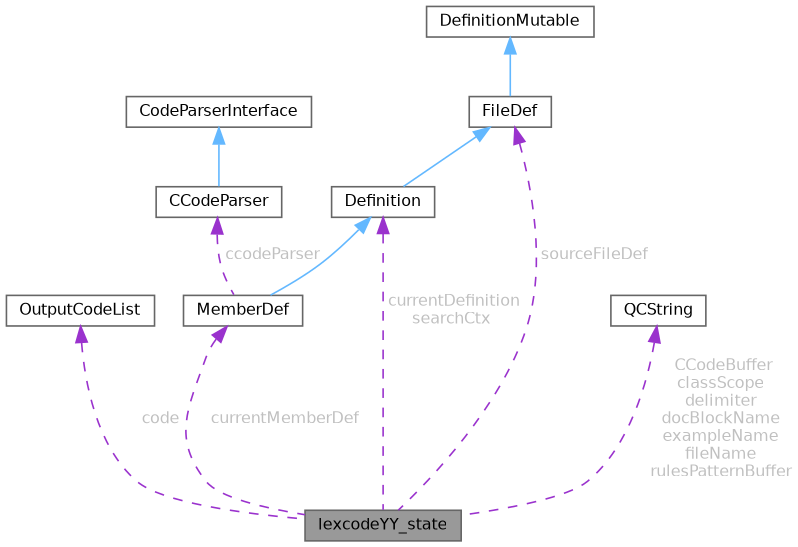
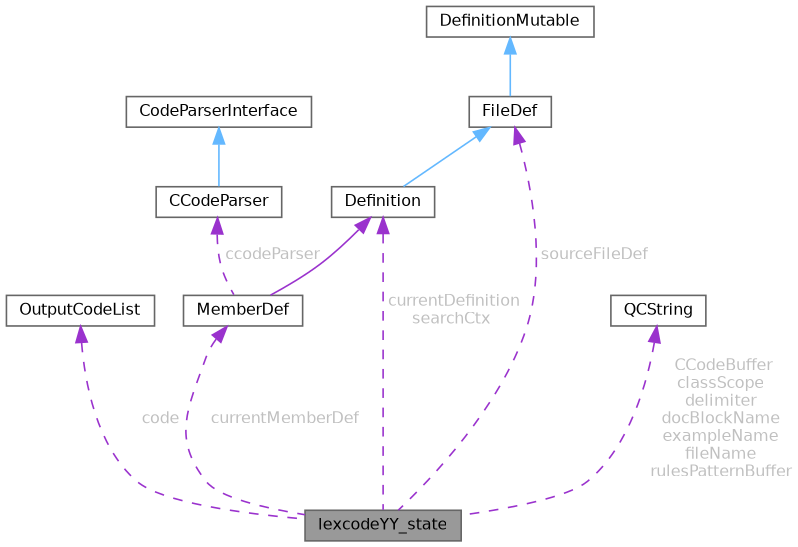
edge "MemberDef" -> "Definition": color steelblue1 -> darkorchid3
